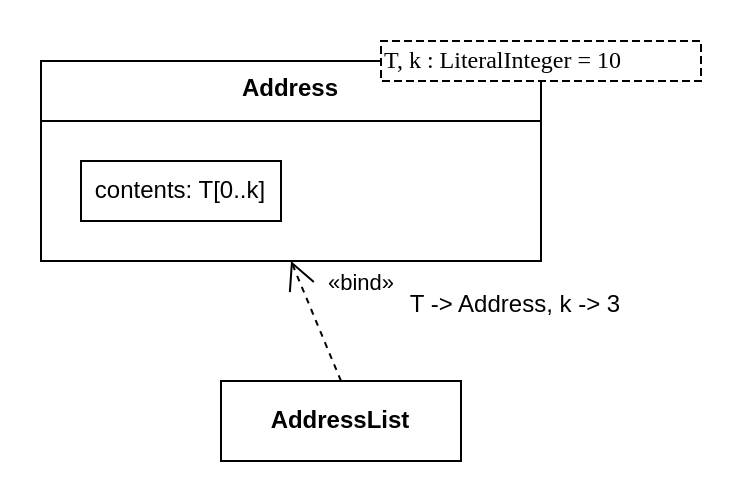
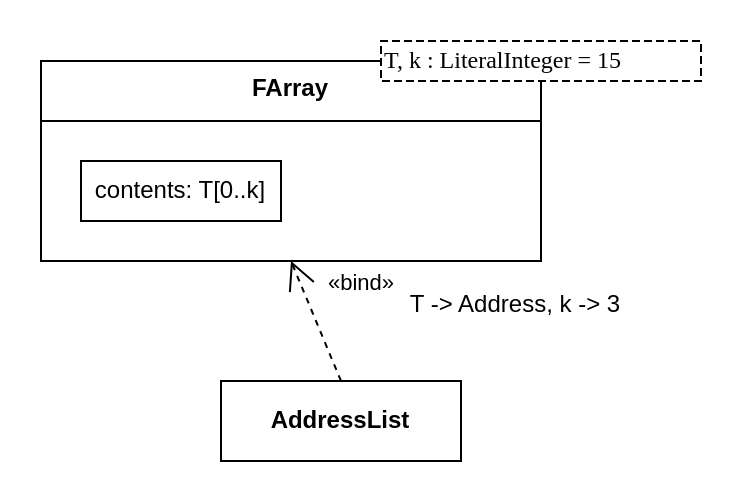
node "T, k : LiteralInteger = 10": label "T, k : LiteralInteger = 10" -> "T, k : LiteralInteger = 15"
node "Address": label "Address" -> "FArray"
